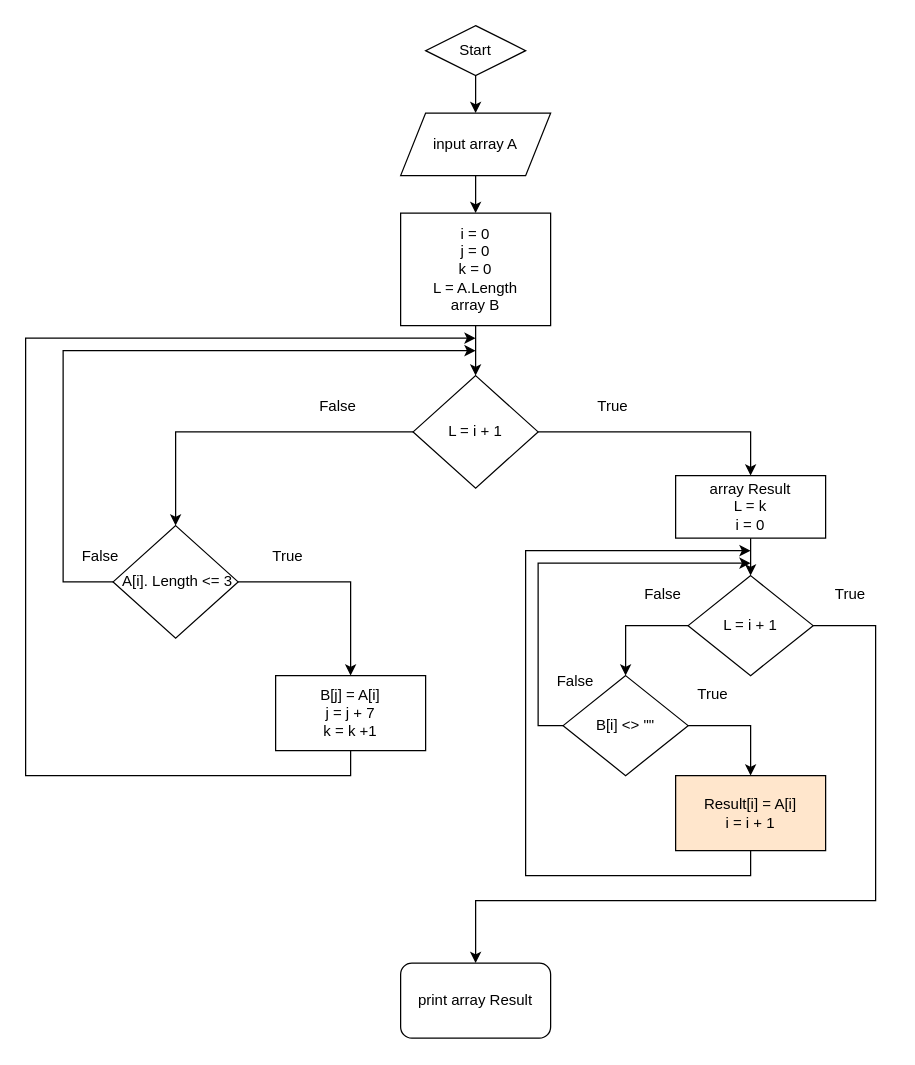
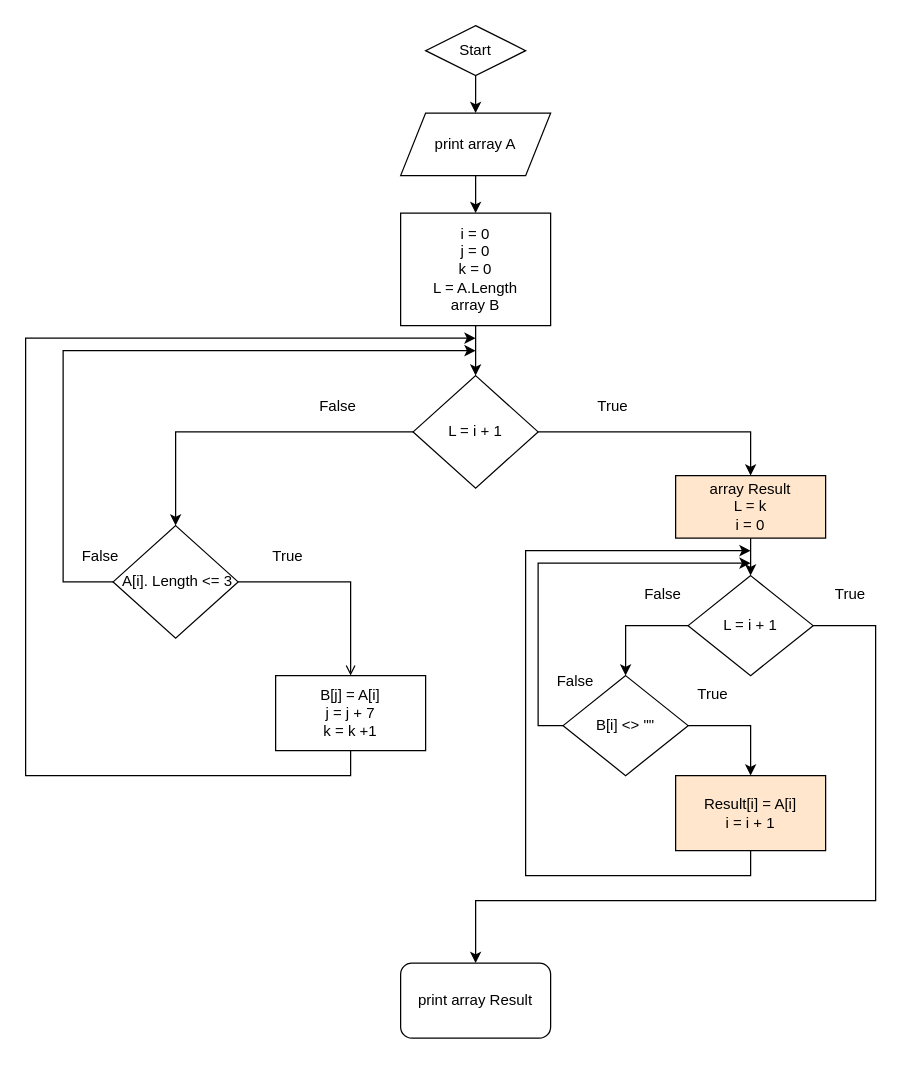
node "input array A": label "input array A" -> "print array A"
node "array Result L = k i = 0": fillcolor #ffffff -> #ffe6cc
edge "A[i]. Length <= 3" -> "B[j] = A[i] j = j + 7 k = k +1": arrowhead classic -> open
